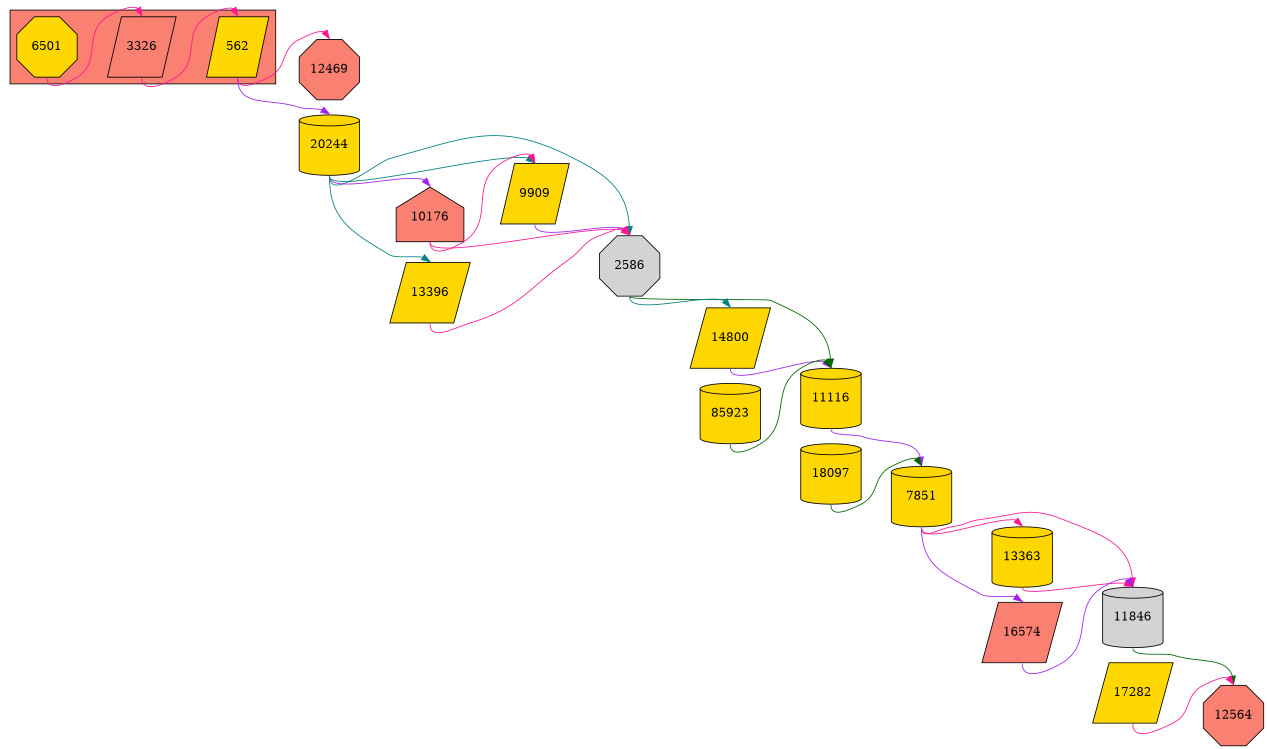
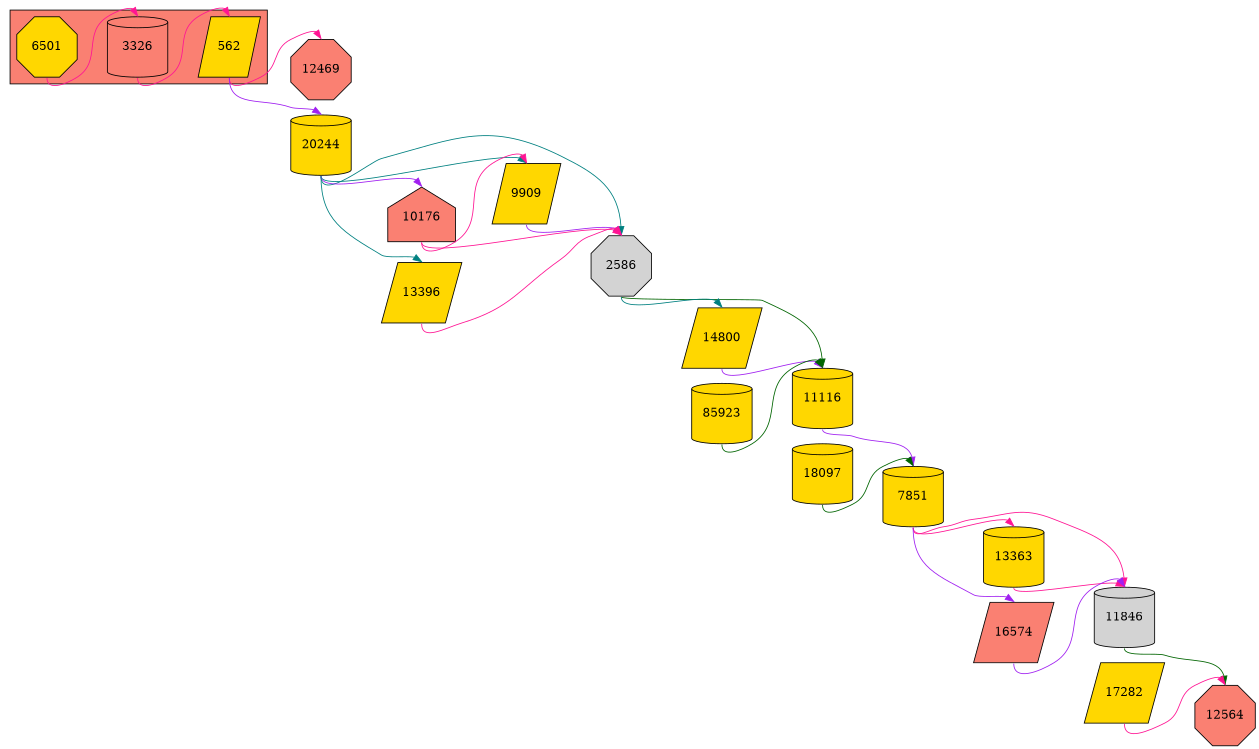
node "3326": shape parallelogram -> cylinder
